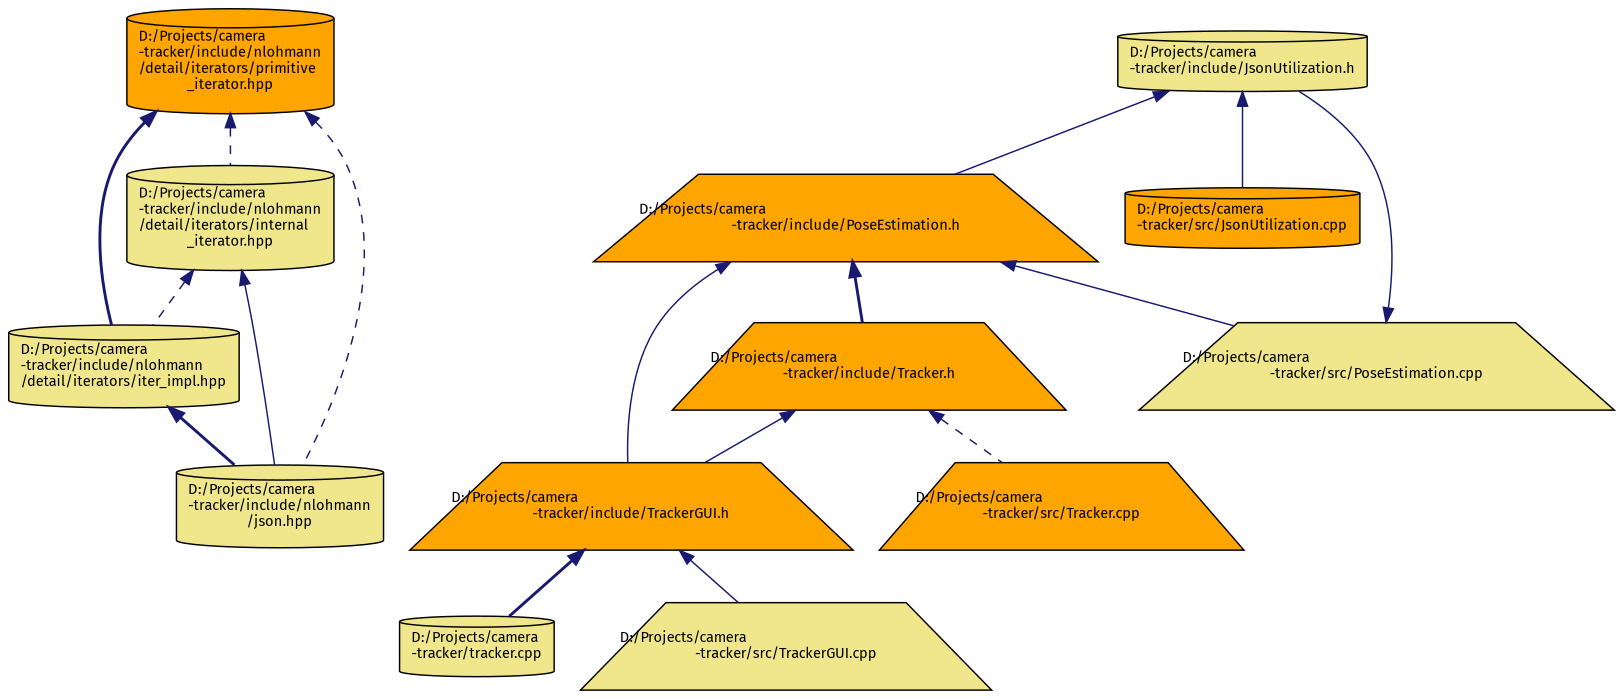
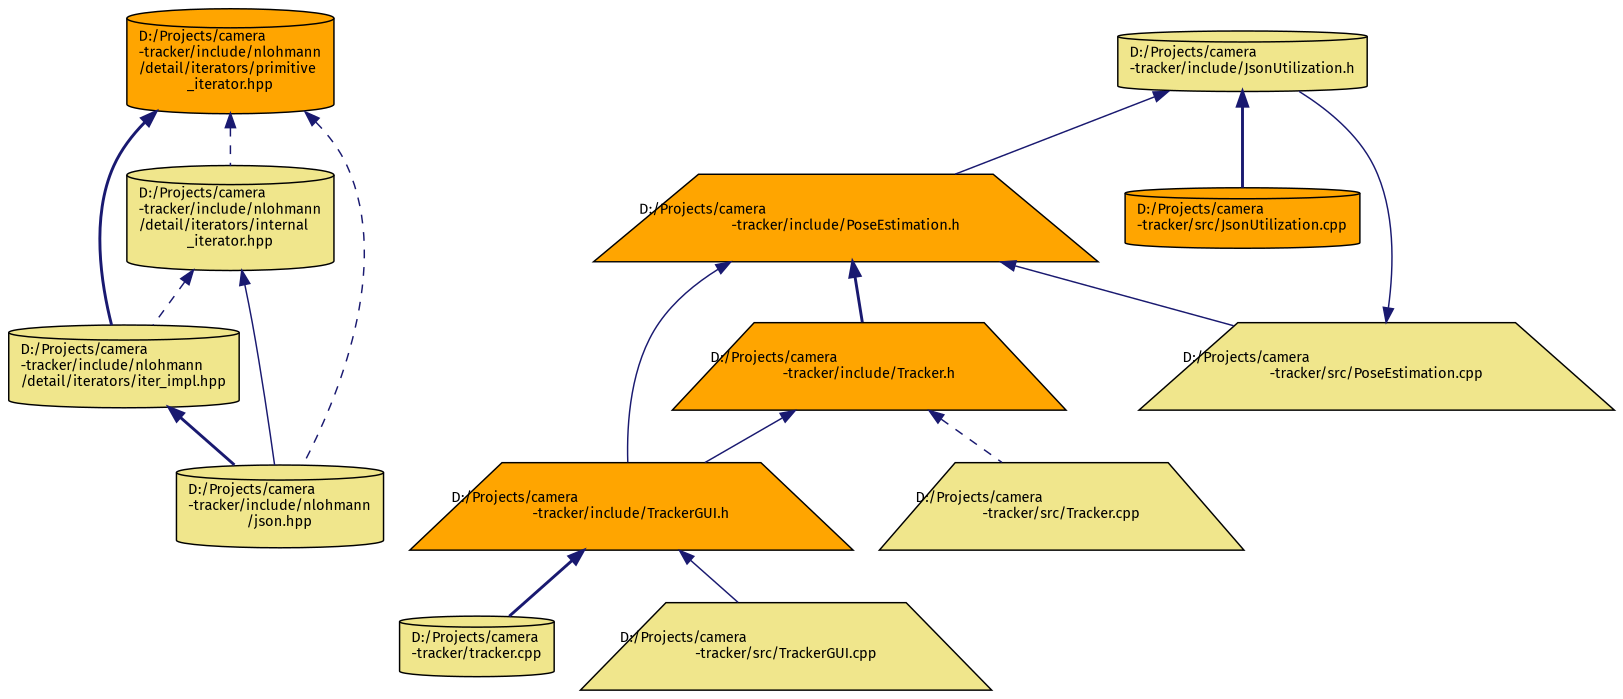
edge "D:/Projects/camera -tracker/src/JsonUtilization.cpp" -> "D:/Projects/camera -tracker/include/JsonUtilization.h": style solid -> bold
node "D:/Projects/camera -tracker/src/Tracker.cpp": fillcolor orange -> khaki
